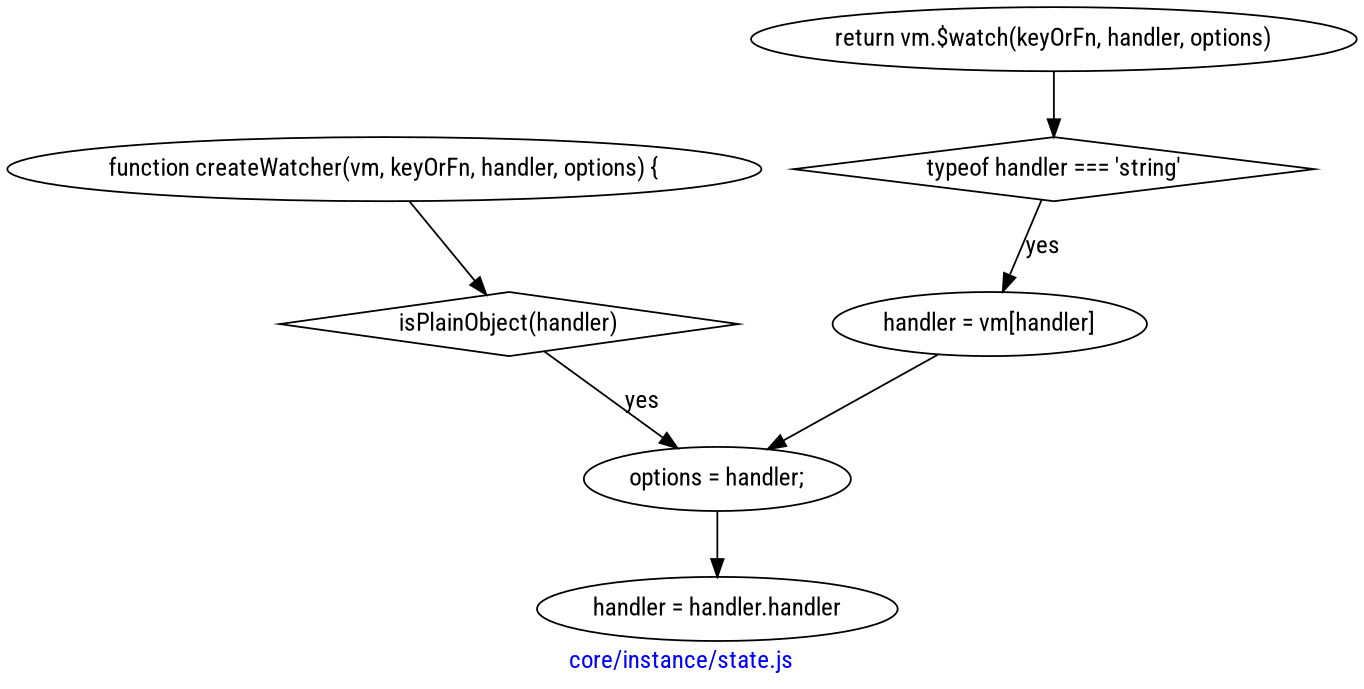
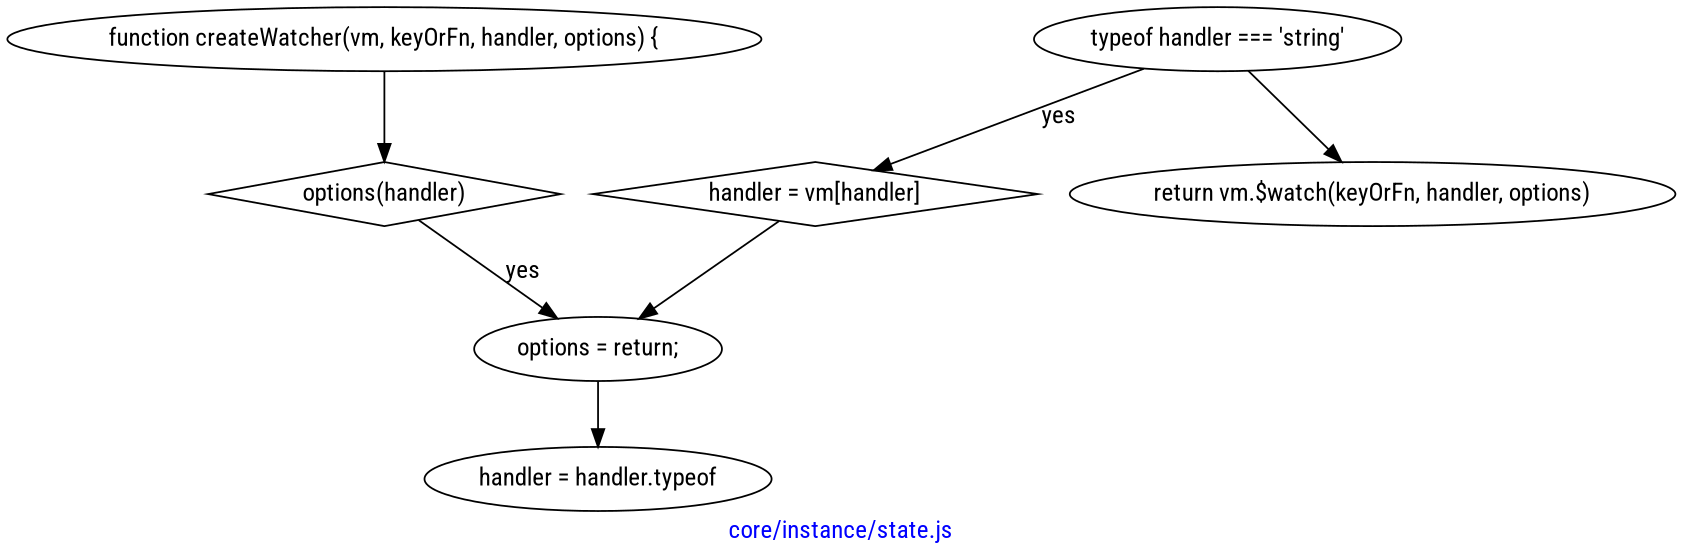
edge "return vm.$watch(keyOrFn, handler, options)" -> "typeof handler === 'string'": reversed
node "typeof handler === 'string'": shape diamond -> ellipse
node "isPlainObject(handler)": label "isPlainObject(handler)" -> "options(handler)"
node "handler = vm[handler]": shape ellipse -> diamond
node "options = handler;": label "options = handler;" -> "options = return;"
node "handler = handler.handler": label "handler = handler.handler" -> "handler = handler.typeof"
